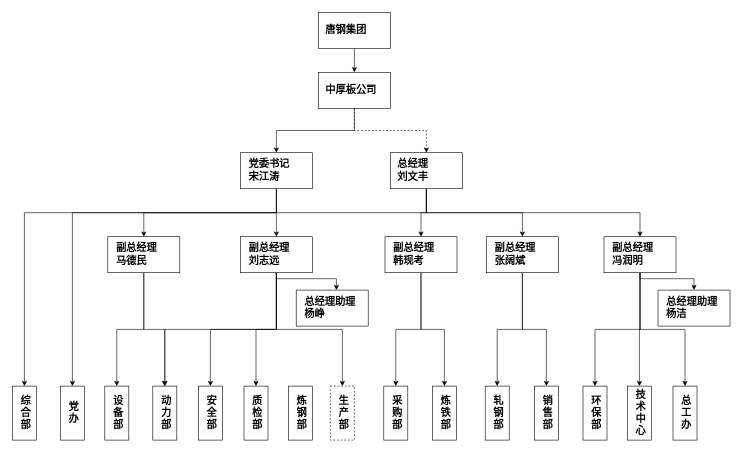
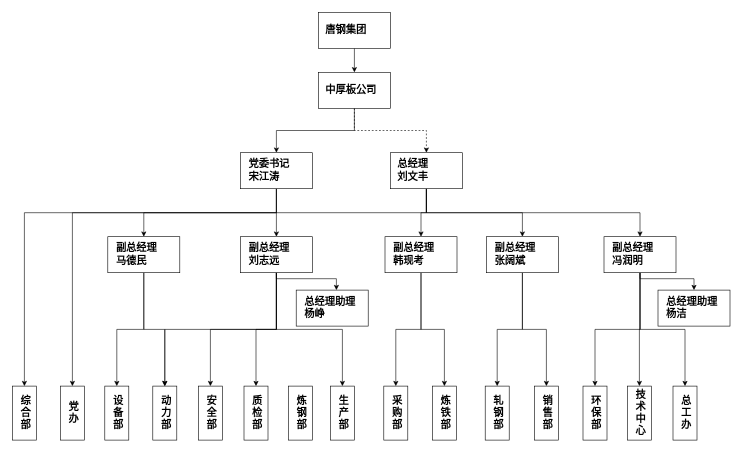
node "生产部": style dashed -> solid
